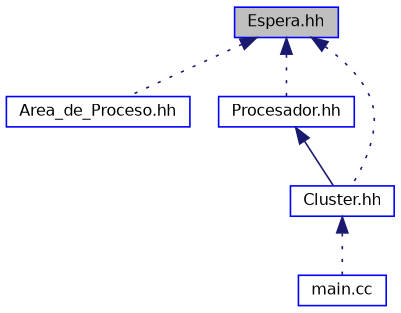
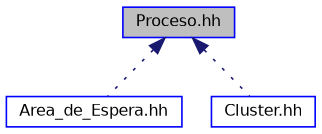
node "Espera.hh": label "Espera.hh" -> "Proceso.hh"
node "Area_de_Proceso.hh": label "Area_de_Proceso.hh" -> "Area_de_Espera.hh"
node "Procesador.hh": removed
node "main.cc": removed
